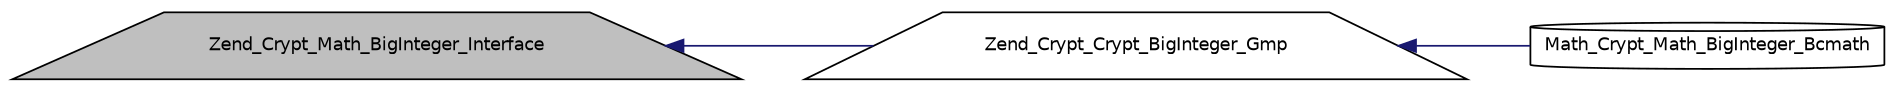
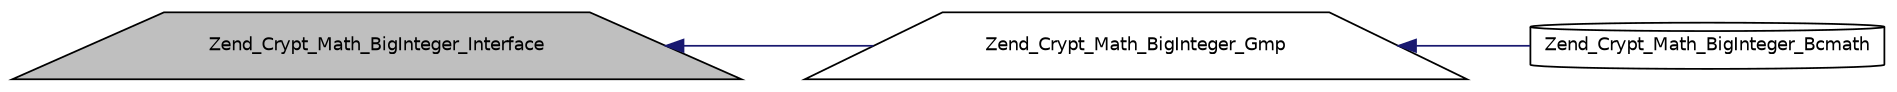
node "Zend_Crypt_Crypt_BigInteger_Gmp": label "Zend_Crypt_Crypt_BigInteger_Gmp" -> "Zend_Crypt_Math_BigInteger_Gmp"
node "Math_Crypt_Math_BigInteger_Bcmath": label "Math_Crypt_Math_BigInteger_Bcmath" -> "Zend_Crypt_Math_BigInteger_Bcmath"
